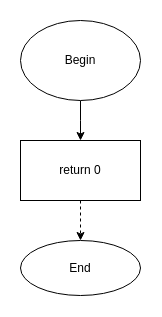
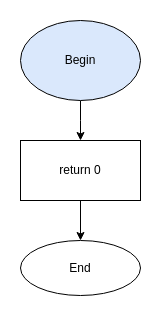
node "Begin": fillcolor #ffffff -> #dae8fc
edge "return 0" -> "End": style dashed -> solid
